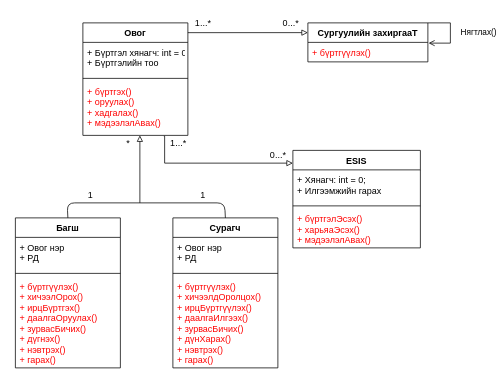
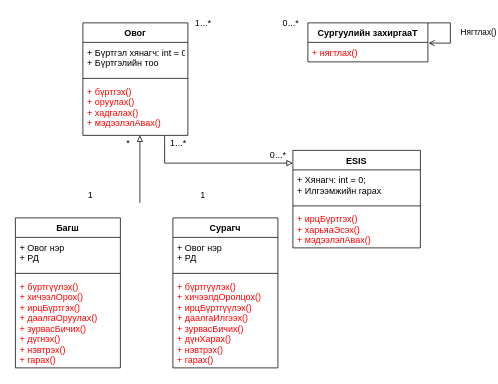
edge "Овог" -> "Сургуулийн захиргааТ": removed
node "+ бүртгүүлэх()": label "+ бүртгүүлэх()" -> "+ нягтлах()"
edge "Багш" -- "Сурагч": removed
node "+ бүртгэлЭсэх() + харьяаЭсэх() + мэдээлэлАвах()": label "+ бүртгэлЭсэх() + харьяаЭсэх() + мэдээлэлАвах()" -> "+ ирцБүртгэх() + харьяаЭсэх() + мэдээлэлАвах()"
